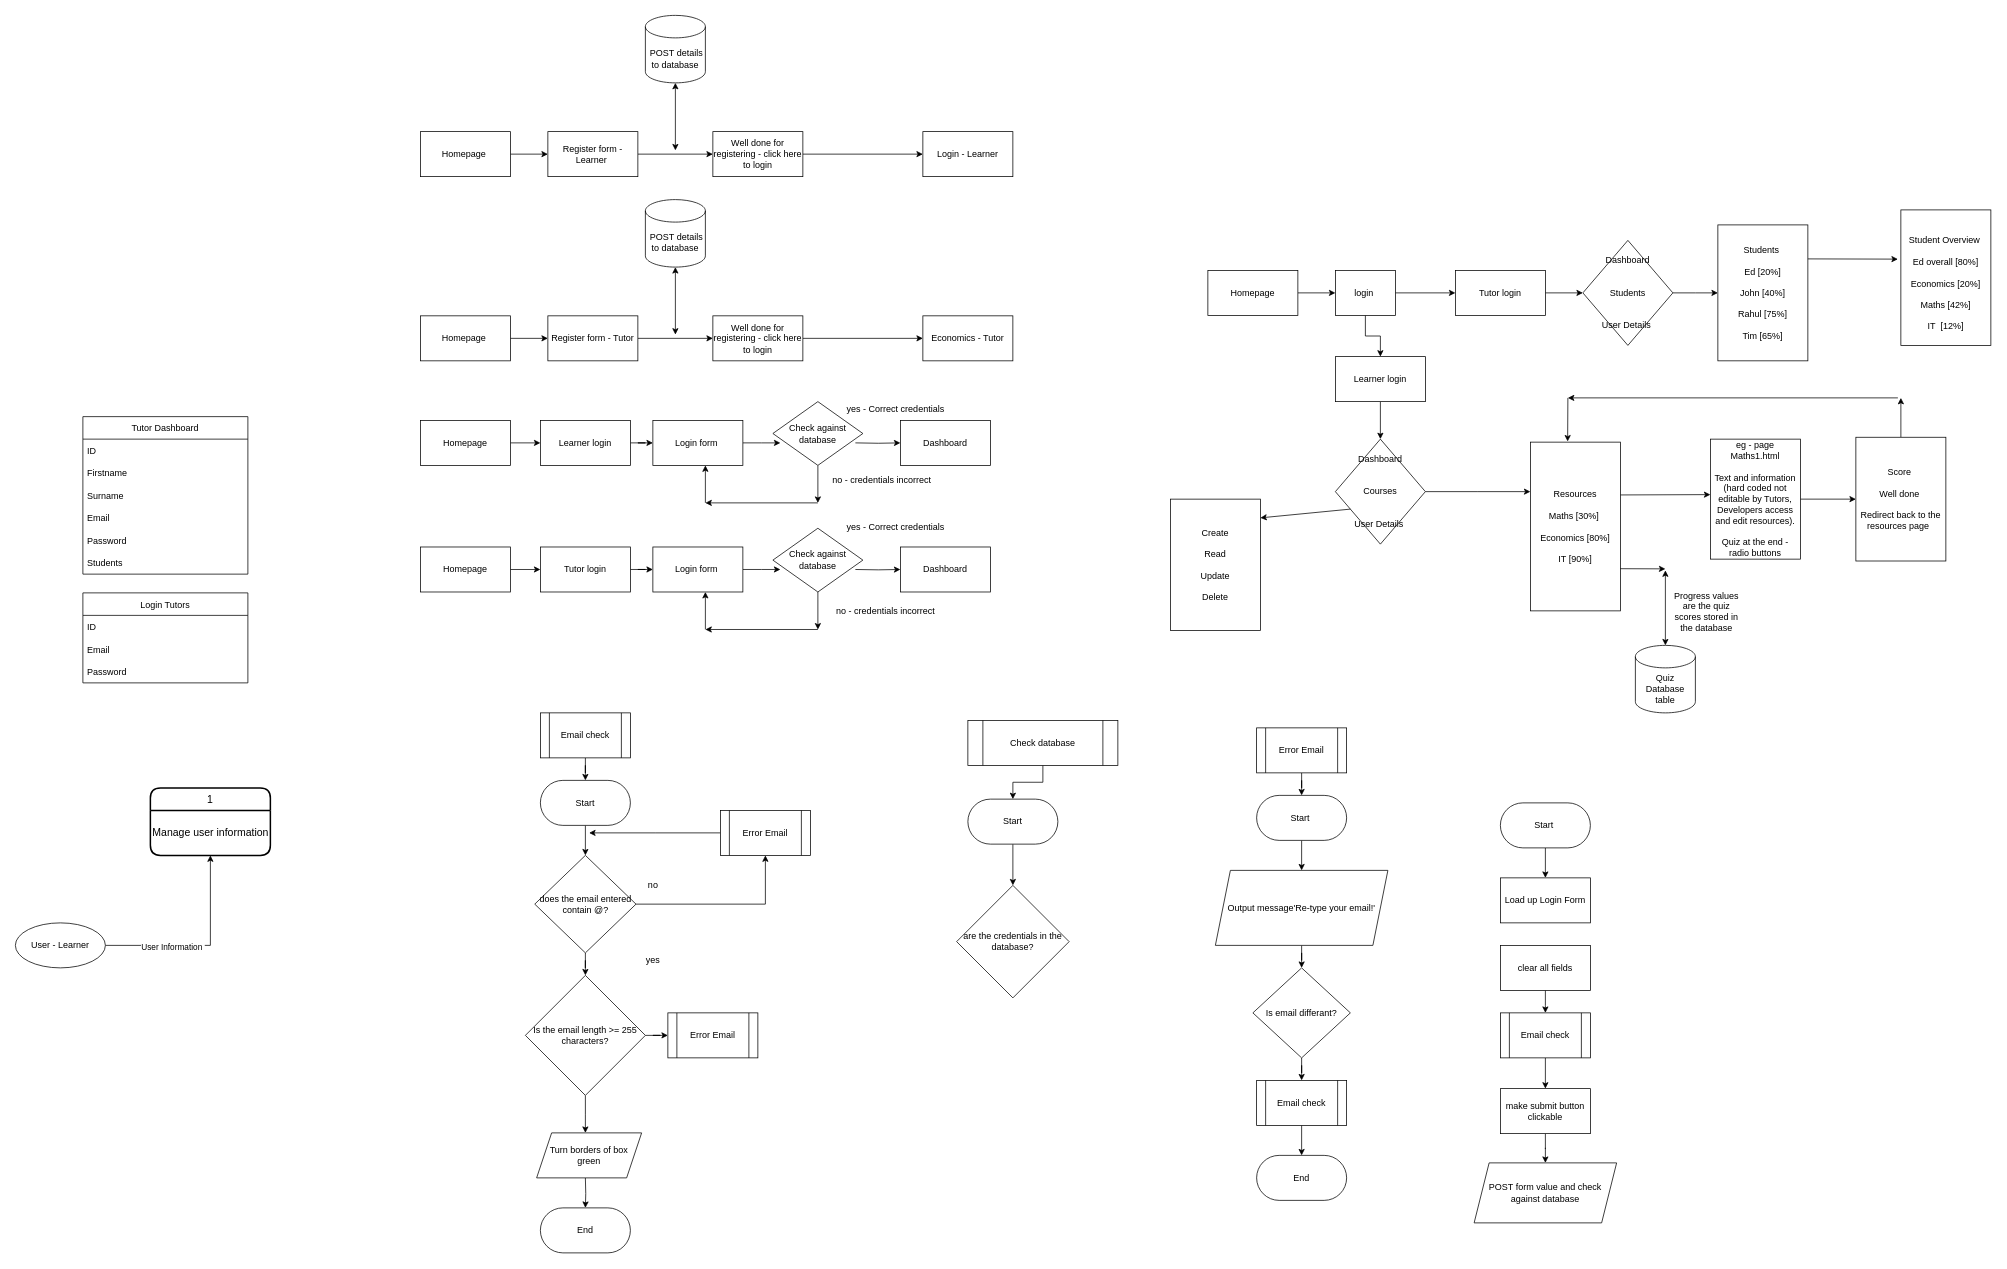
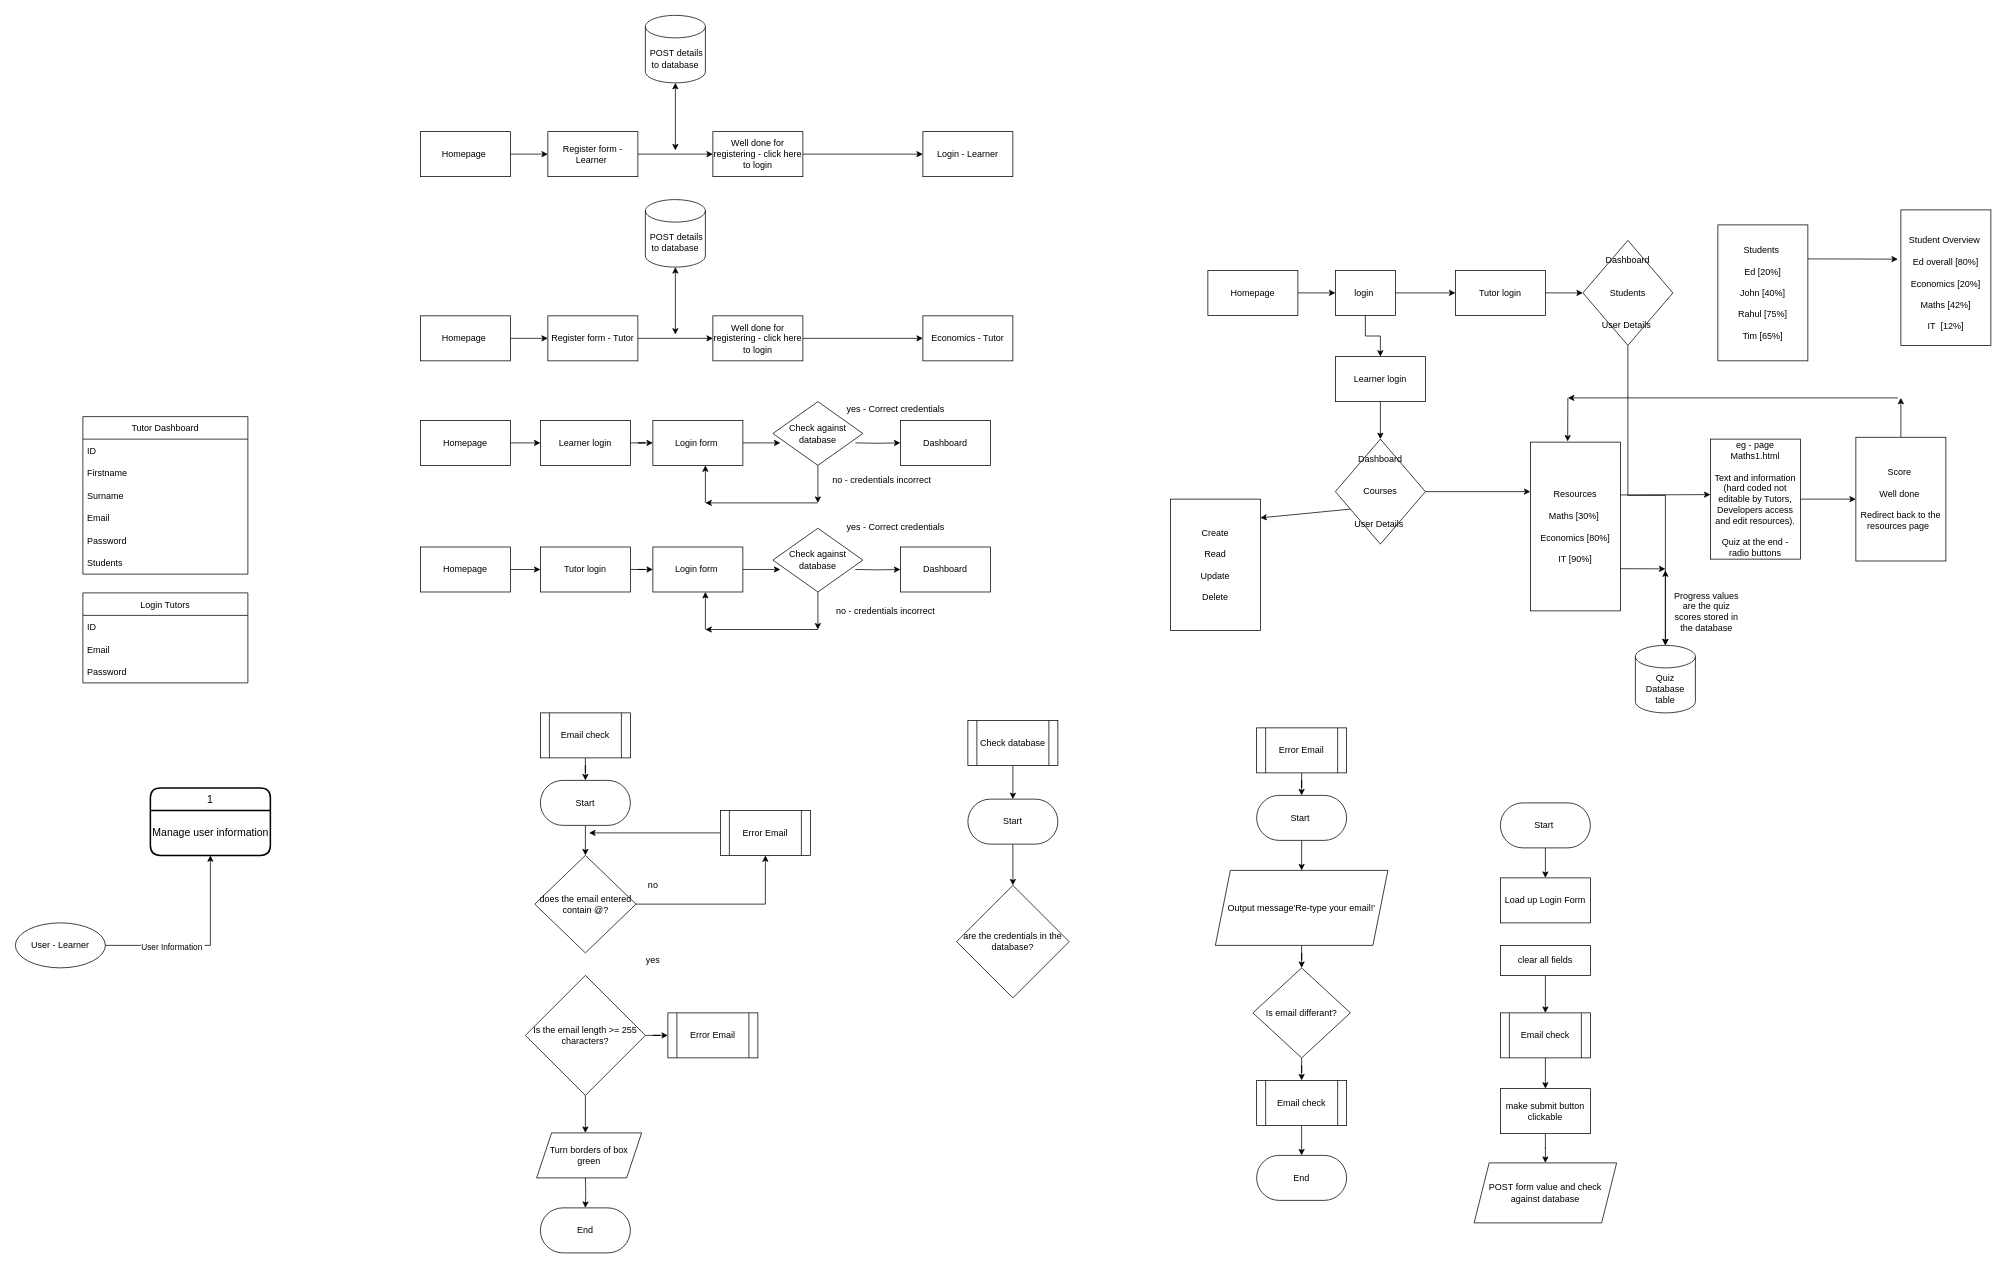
edge "Dashboard Students User Details" -> "Students Ed [20%] John [40%] Rahul [75%] Tim [65%]": now "Dashboard Students User Details" -> "Quiz Database table"
node "Check database": size 150x45 -> 90x45
edge "does the email entered contain @?" -> "Is the email length >= 255 characters?": removed
node "clear all fields": size 90x45 -> 90x30
